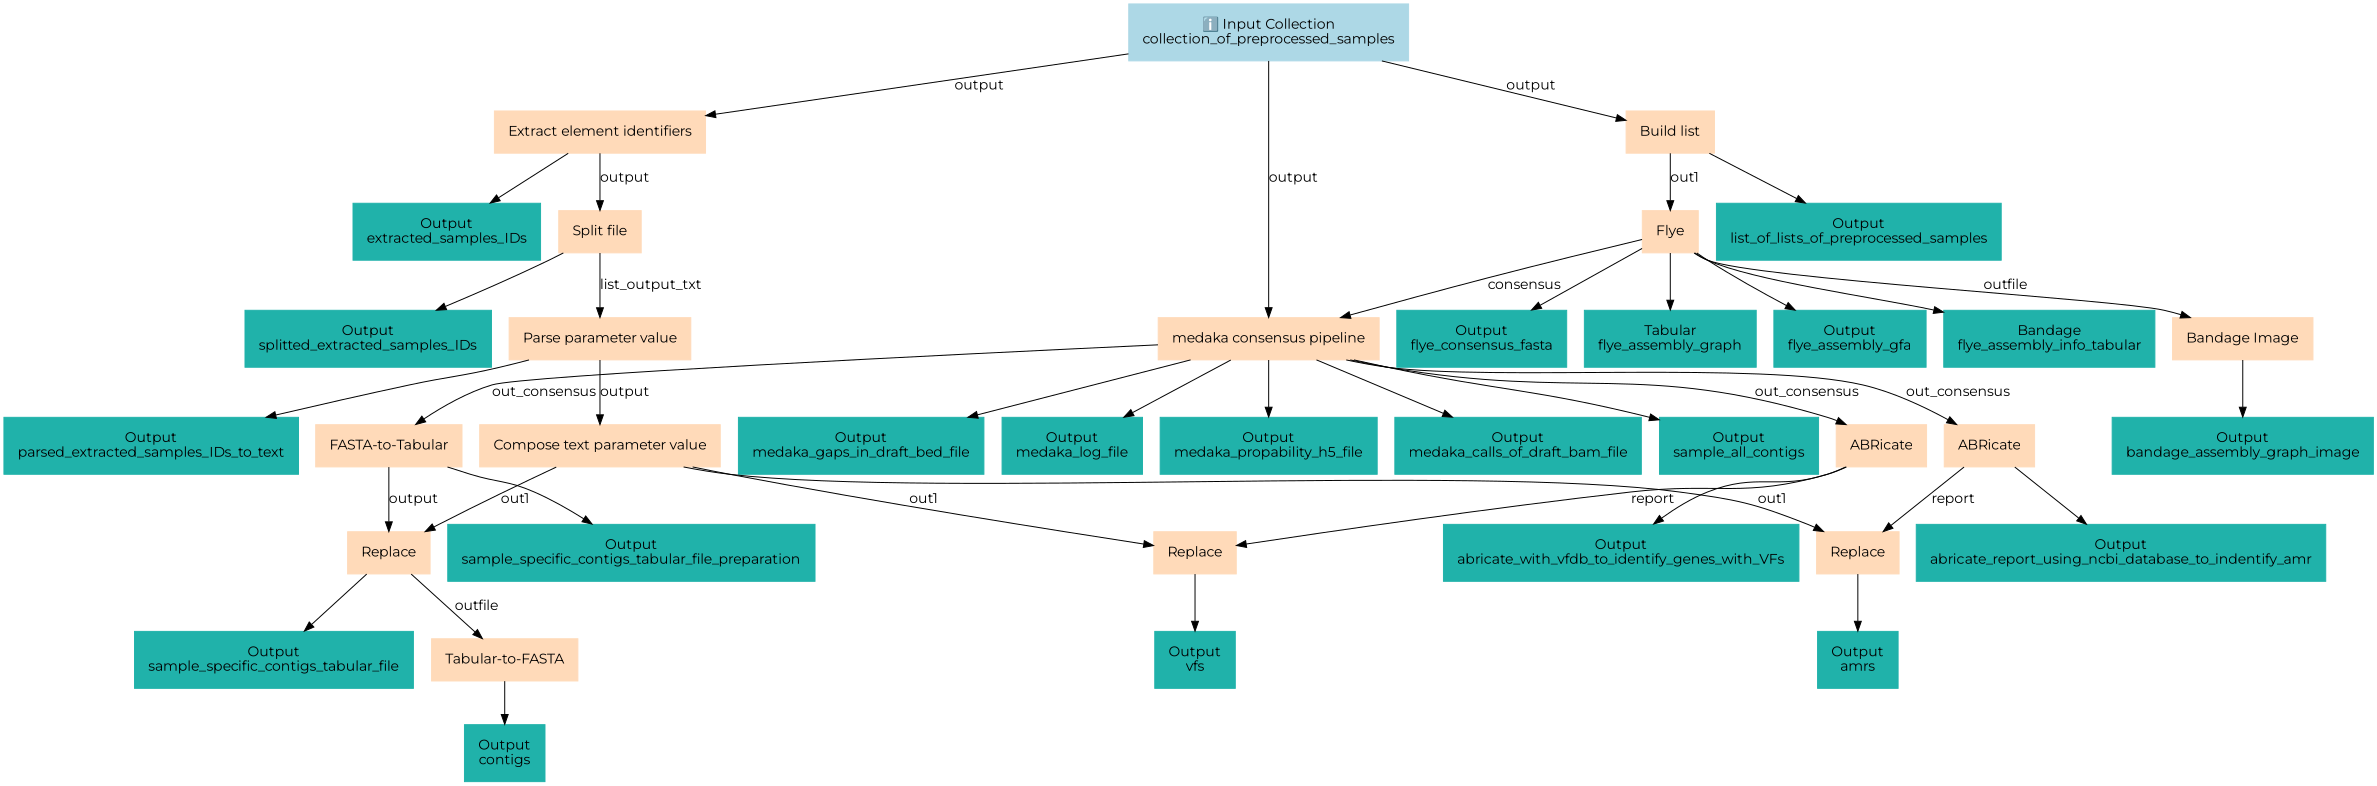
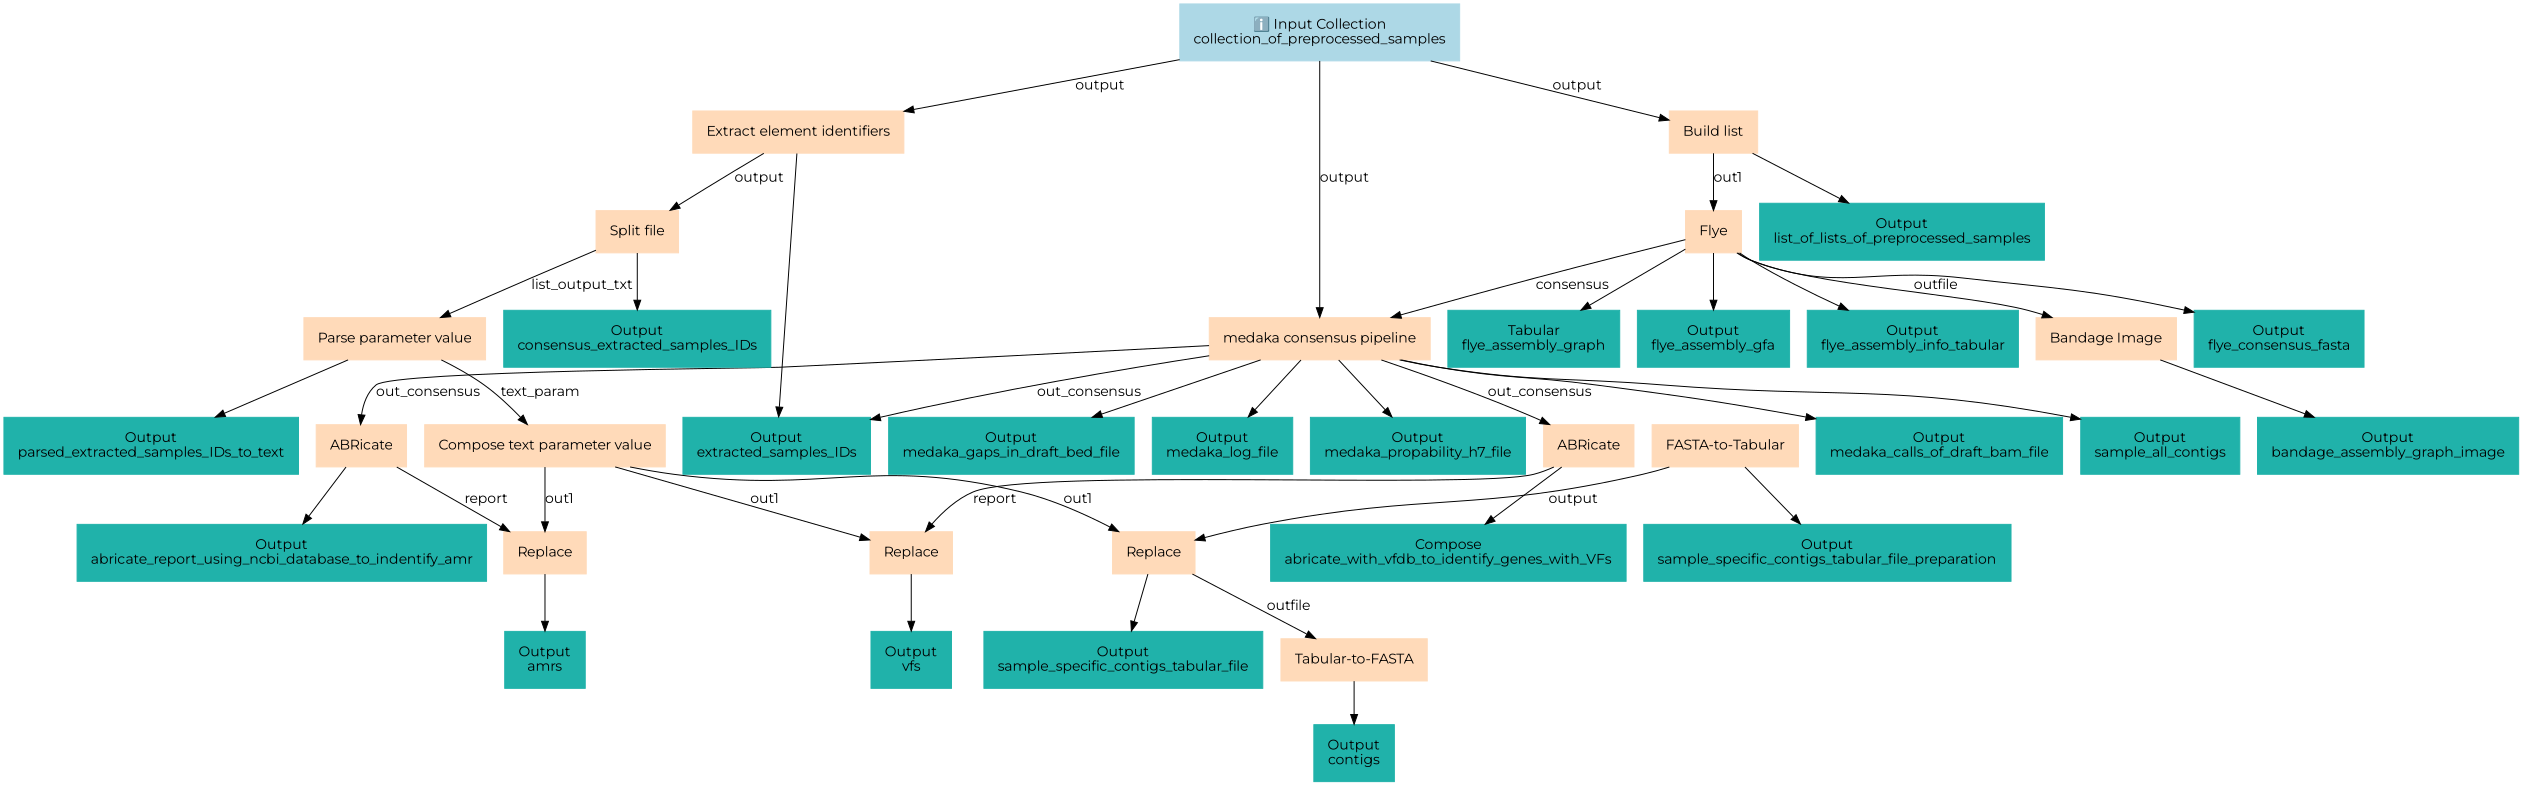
node "Output splitted_extracted_samples_IDs": label "Output splitted_extracted_samples_IDs" -> "Output consensus_extracted_samples_IDs"
node "Bandage flye_assembly_info_tabular": label "Bandage flye_assembly_info_tabular" -> "Output flye_assembly_info_tabular"
edge "medaka consensus pipeline" -> "FASTA-to-Tabular": now "medaka consensus pipeline" -> "Output extracted_samples_IDs"
edge "Parse parameter value" -> "Compose text parameter value": label "output" -> "text_param"
node "Output medaka_propability_h5_file": label "Output medaka_propability_h5_file" -> "Output medaka_propability_h7_file"
node "Output abricate_with_vfdb_to_identify_genes_with_VFs": label "Output abricate_with_vfdb_to_identify_genes_with_VFs" -> "Compose abricate_with_vfdb_to_identify_genes_with_VFs"
